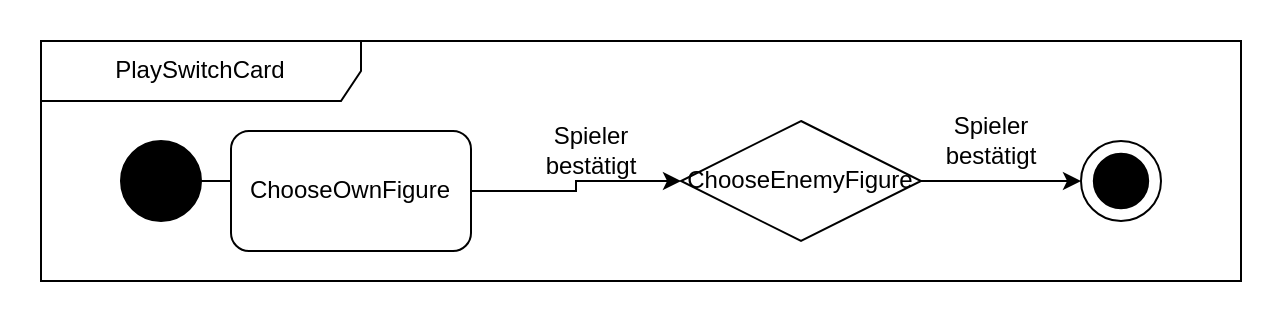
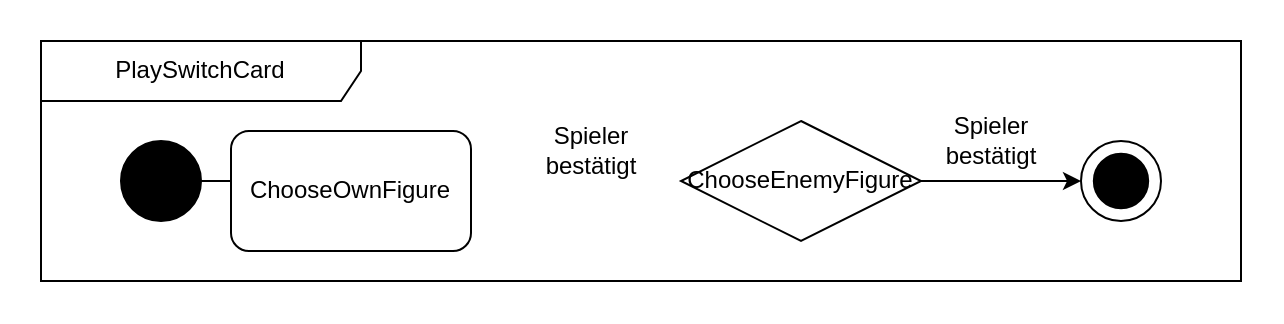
edge "ChooseOwnFigure" -> "ChooseEnemyFigure": removed
